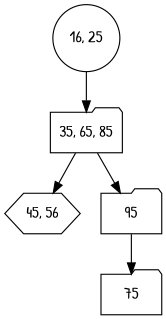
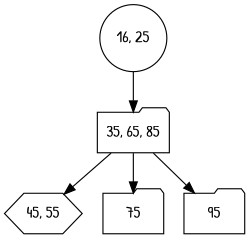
node "45, 56": label "45, 56" -> "45, 55"
edge "95" -> "75": now "35, 65, 85" -> "75"
